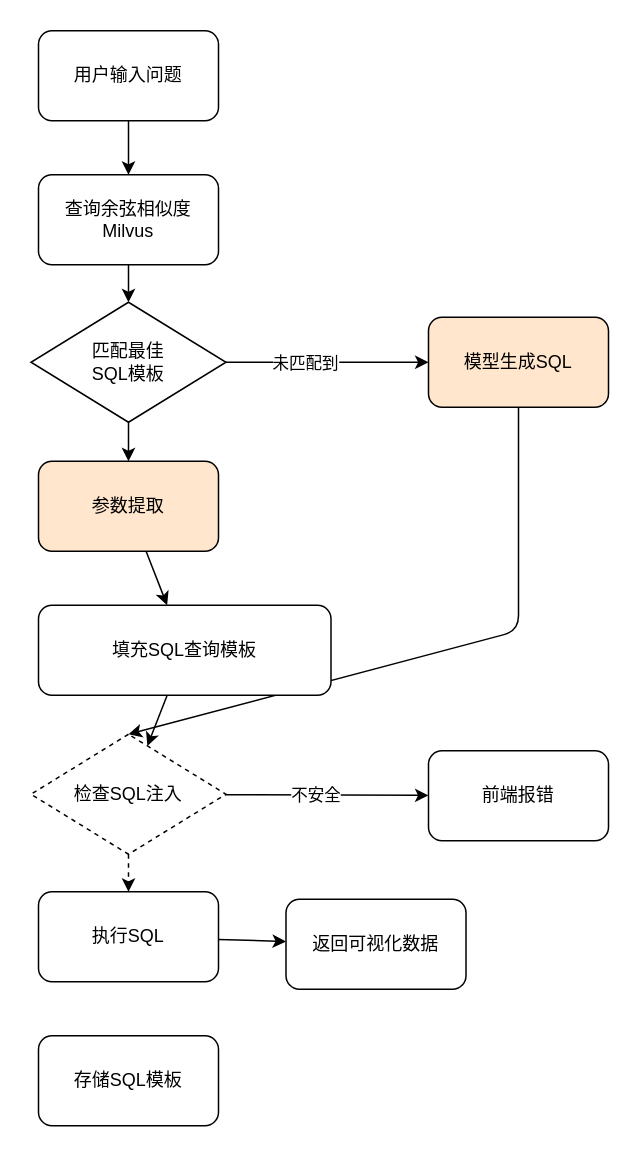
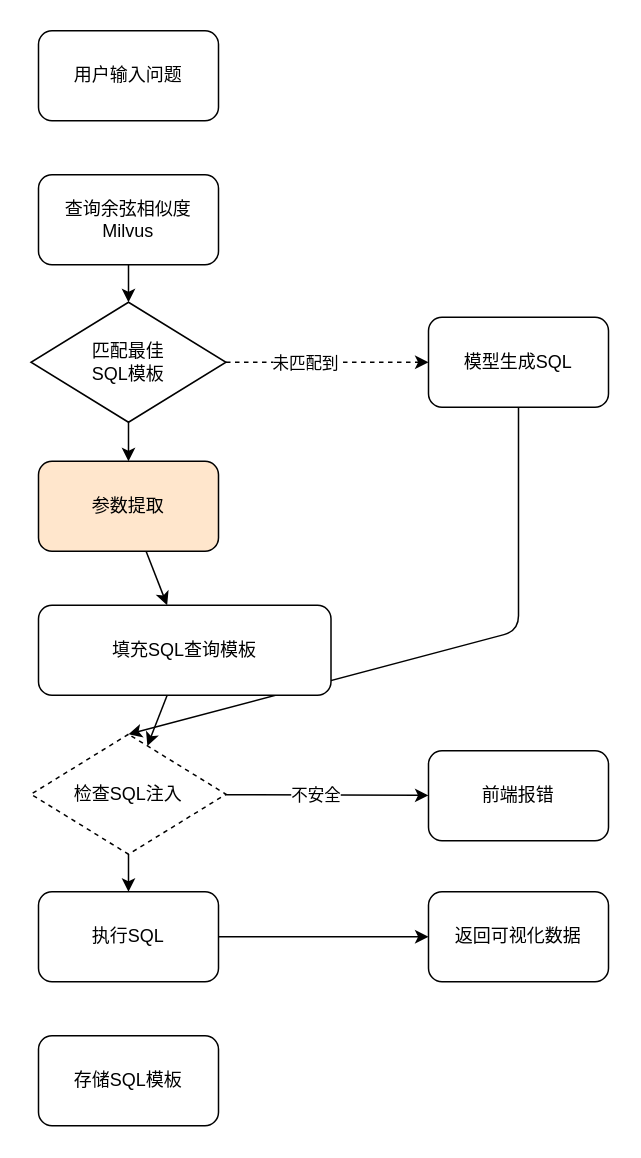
edge "用户输入问题" -> "查询余弦相似度 Milvus": removed
edge "匹配最佳 SQL模板" -> "模型生成SQL": style solid -> dashed
node "模型生成SQL": fillcolor #ffe6cc -> #ffffff
edge "检查SQL注入" -> "执行SQL": style dashed -> solid
node "返回可视化数据": moved (376, 944) -> (518, 937)
